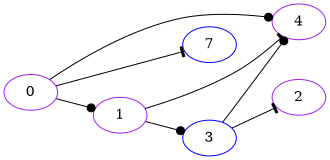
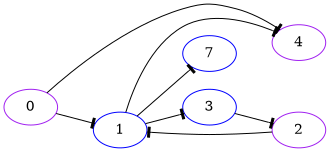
edge "0" -> "4": arrowhead dot -> tee
edge "0" -> "7": now "1" -> "7"
edge "3" -> "4": removed
edge "0" -> "1": arrowhead dot -> tee
node "1": color purple -> blue
edge "1" -> "3": arrowhead dot -> tee
edge "2" -> "1": added
